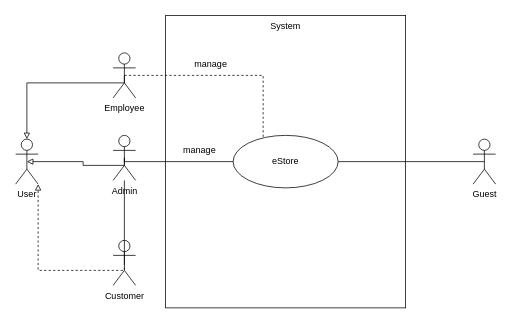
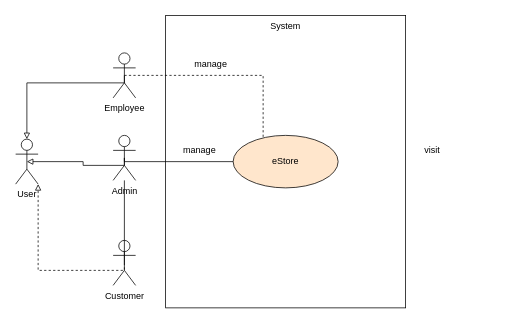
node "visit": added
node "eStore": fillcolor #ffffff -> #ffe6cc
edge "eStore" -- "Guest": removed
node "Guest": removed
